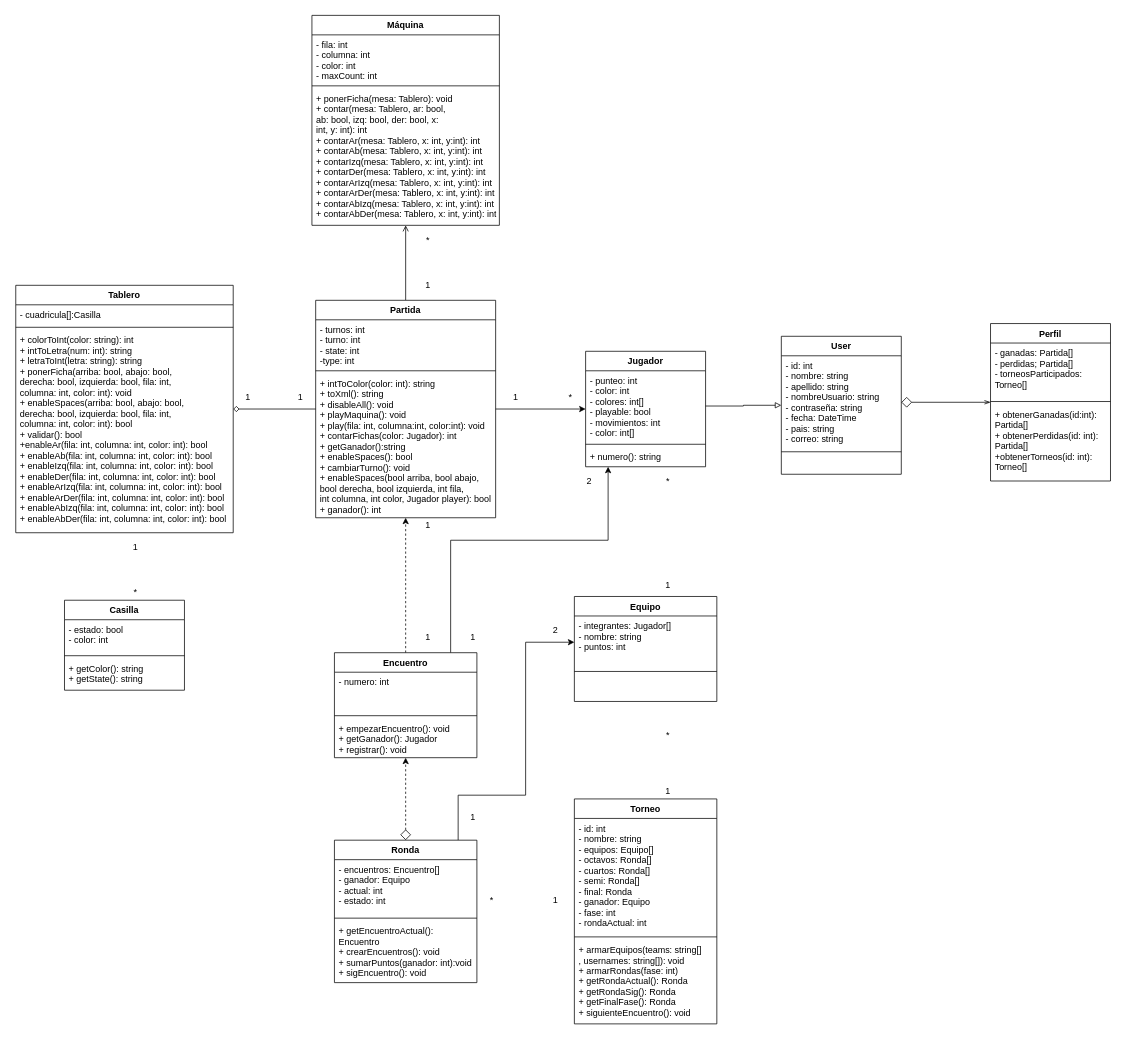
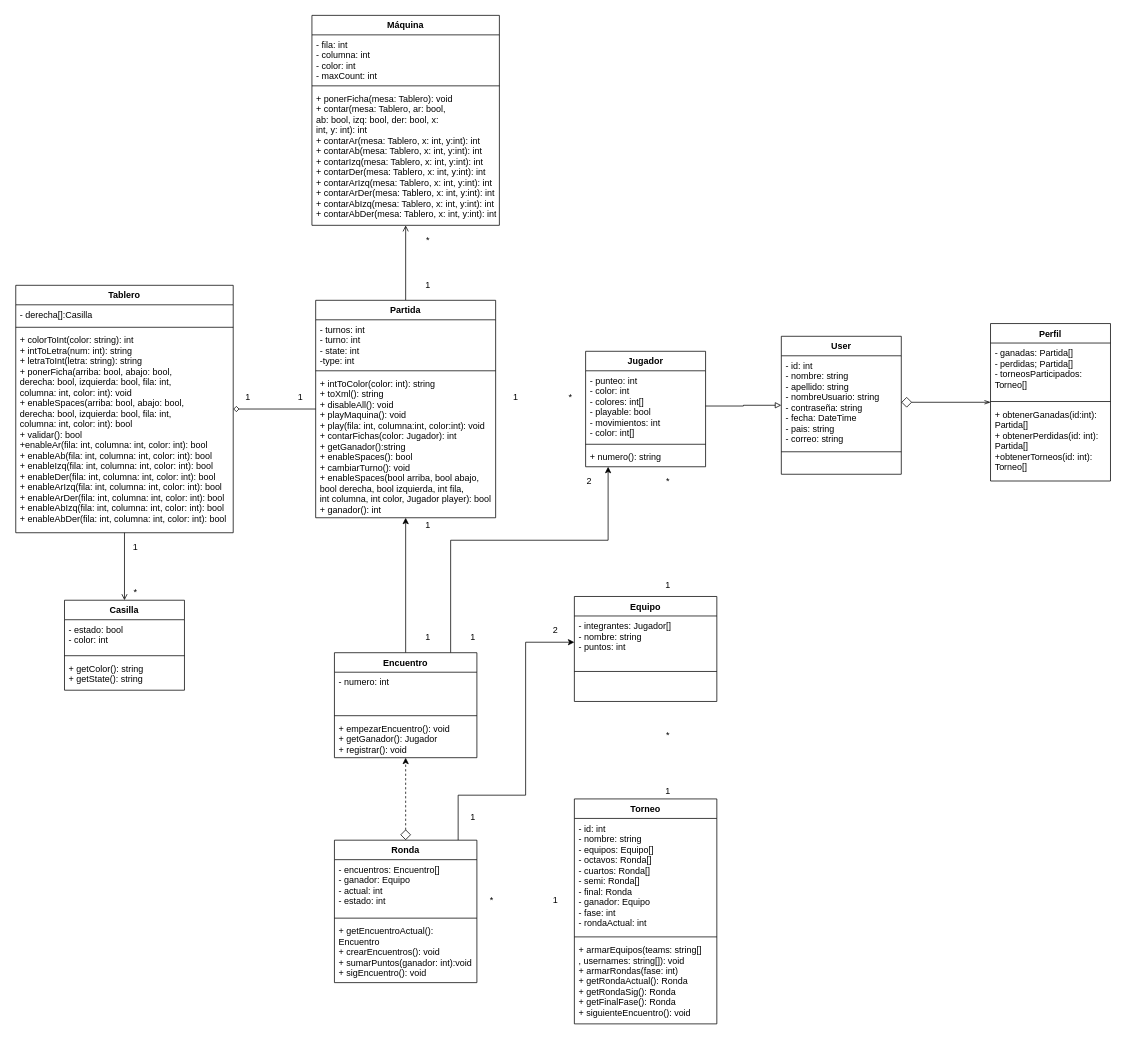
node "- cuadricula[]:Casilla": label "- cuadricula[]:Casilla" -> "- derecha[]:Casilla"
edge "Partida" -> "Jugador": removed
edge "Tablero" -> "Casilla": added
edge "Encuentro" -> "Partida": style dashed -> solid
